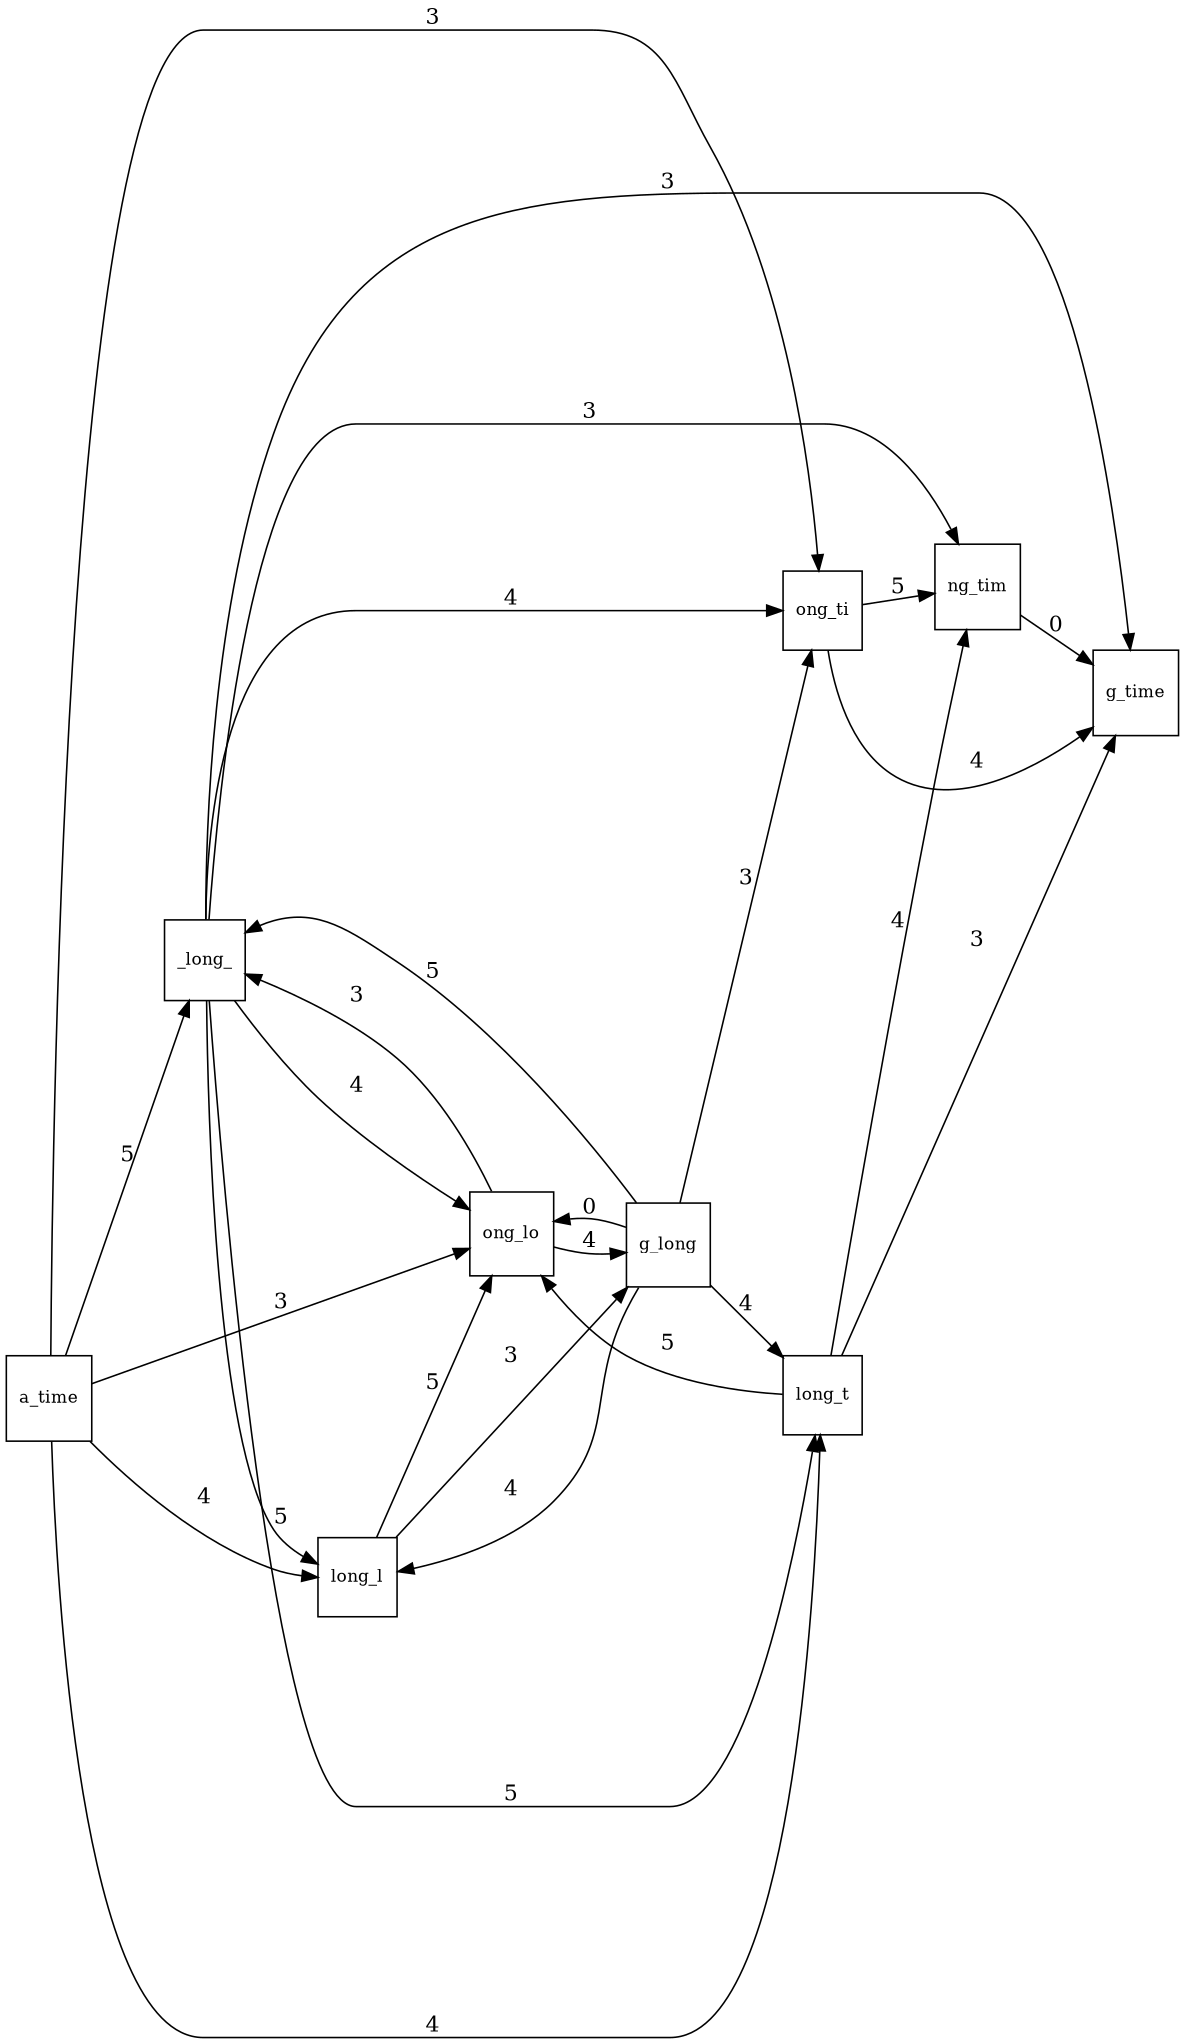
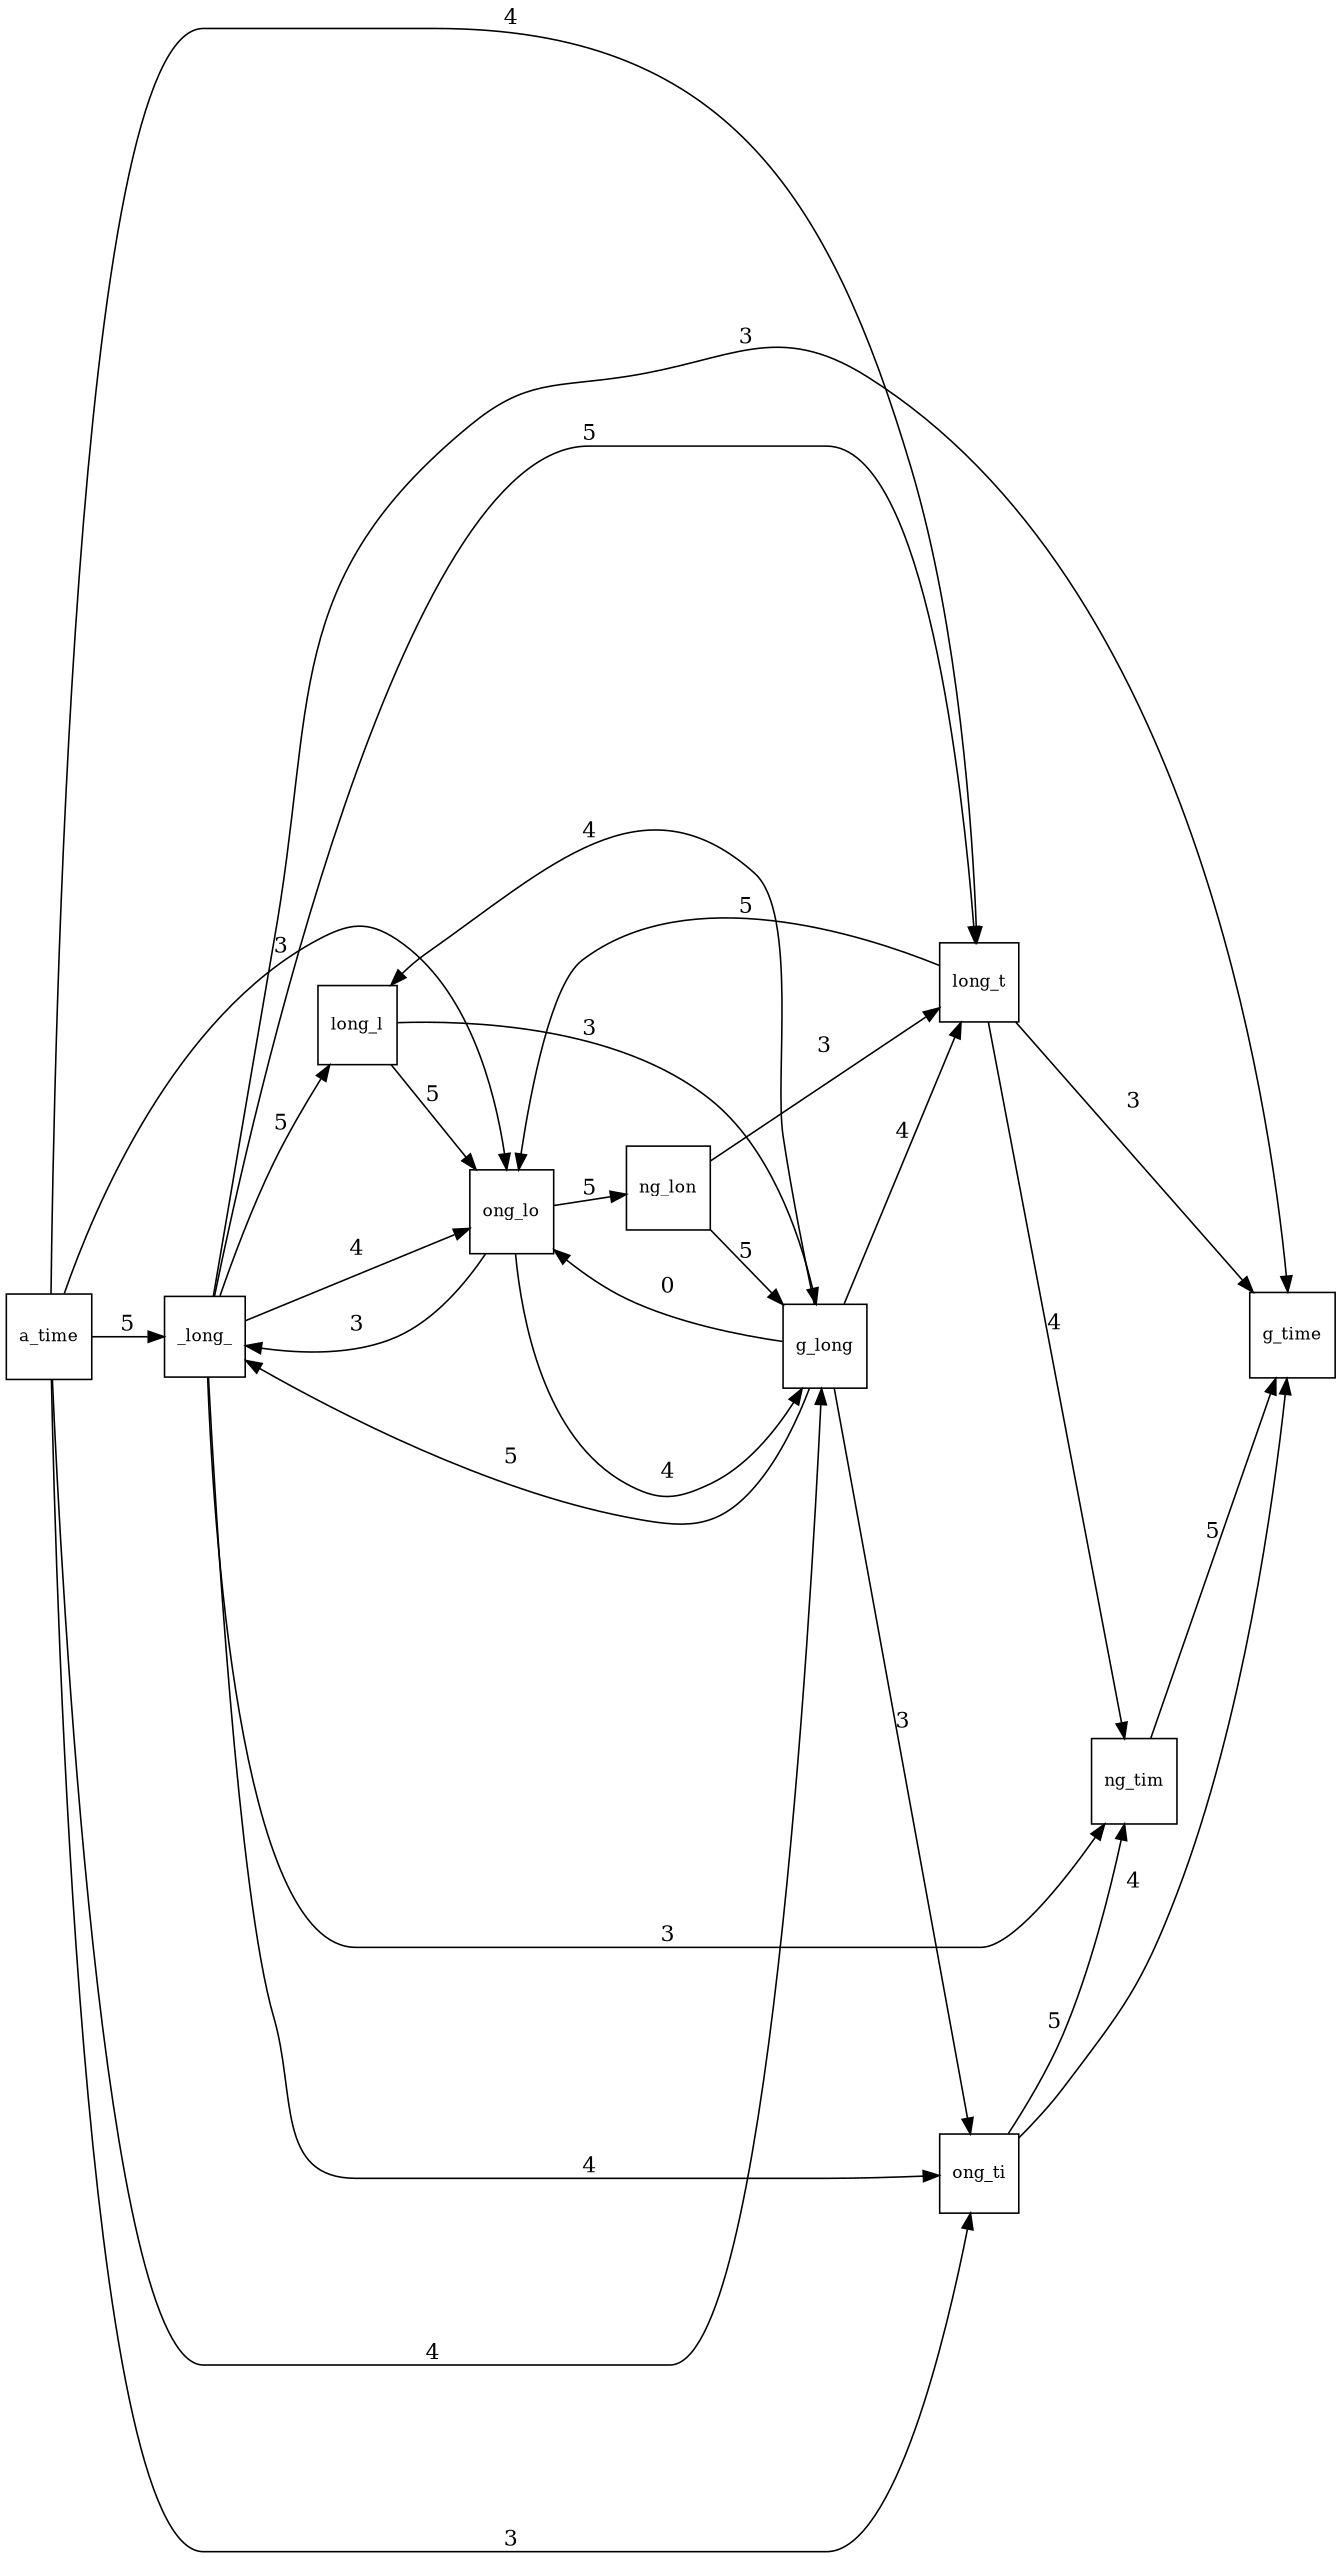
edge "ng_tim" -> "g_time": label "0" -> "5"
node "ng_lon": added
edge "a_time" -> "long_l": now "a_time" -> "g_long"
